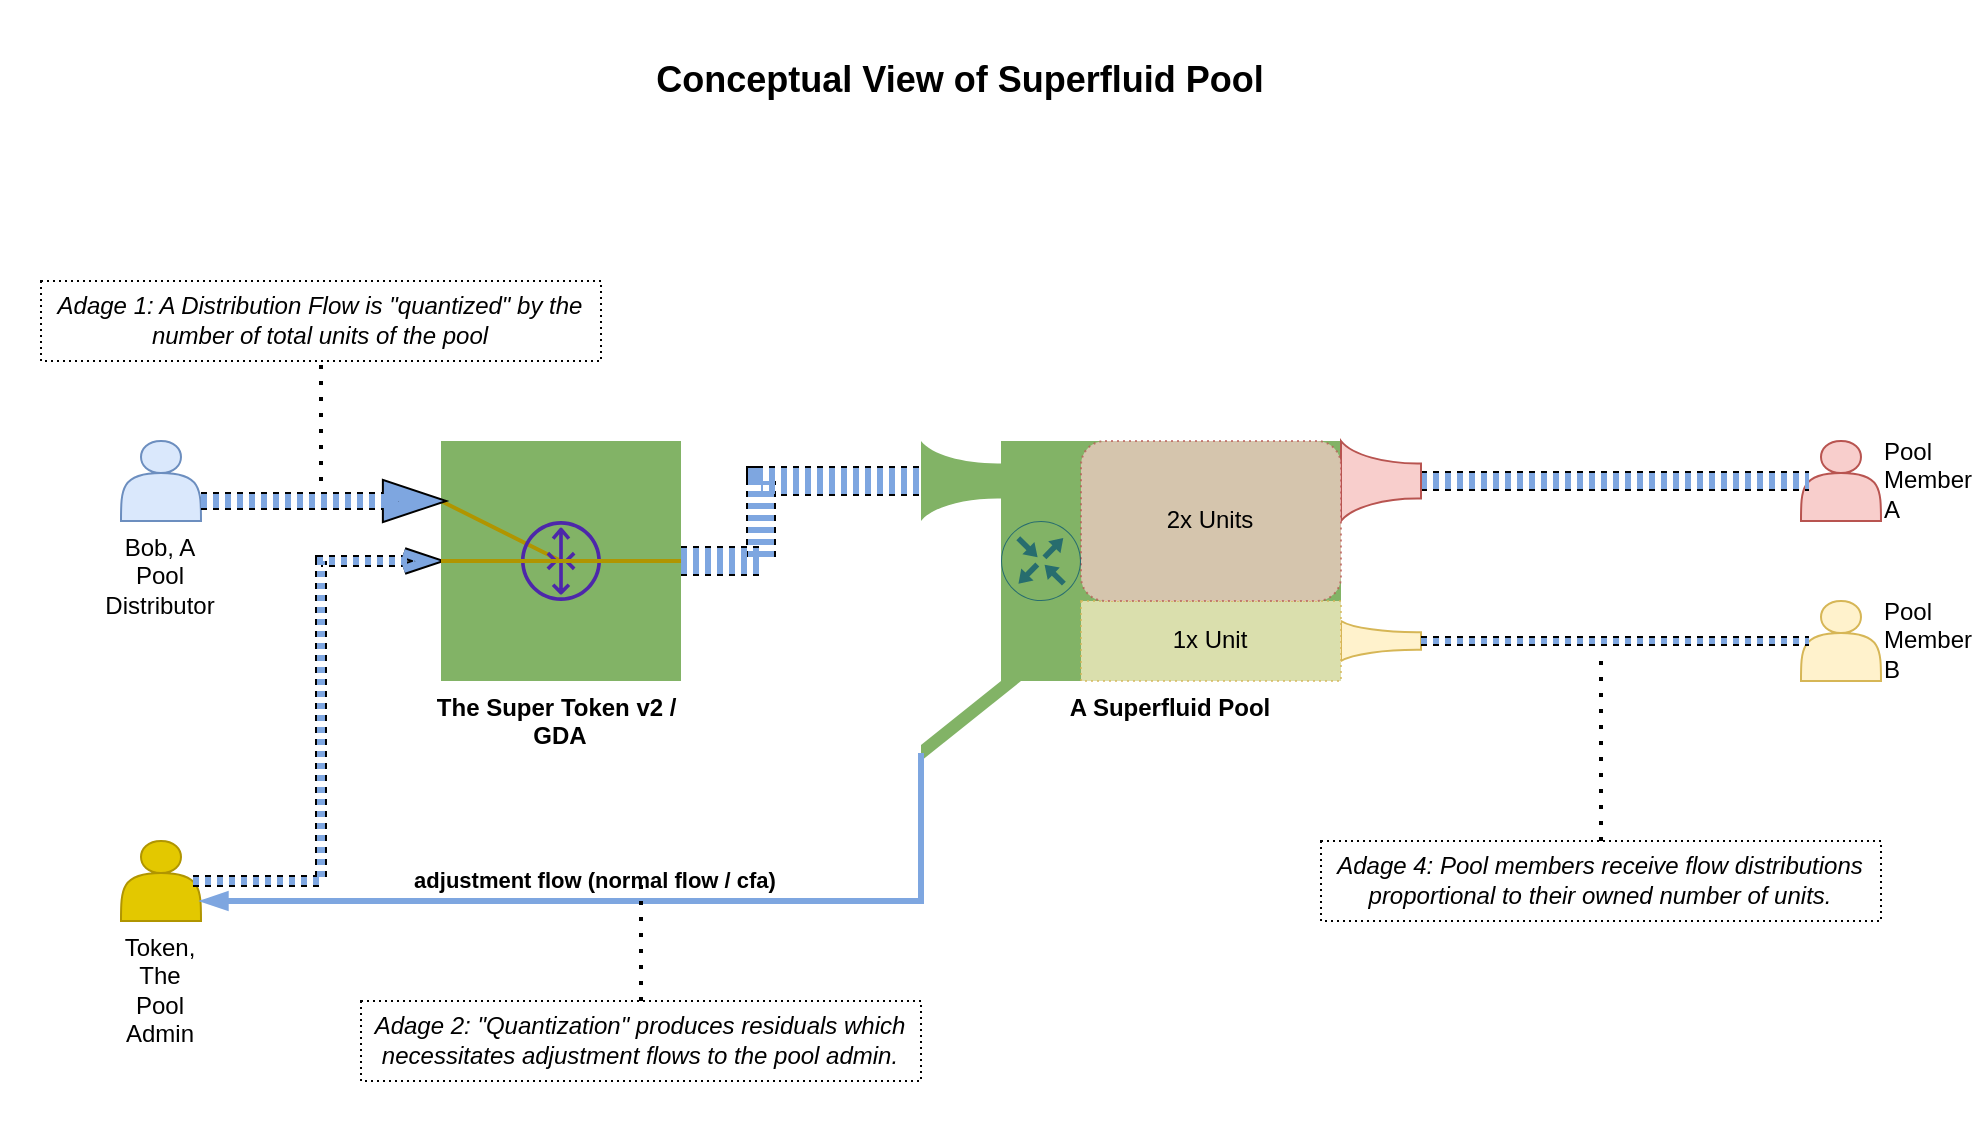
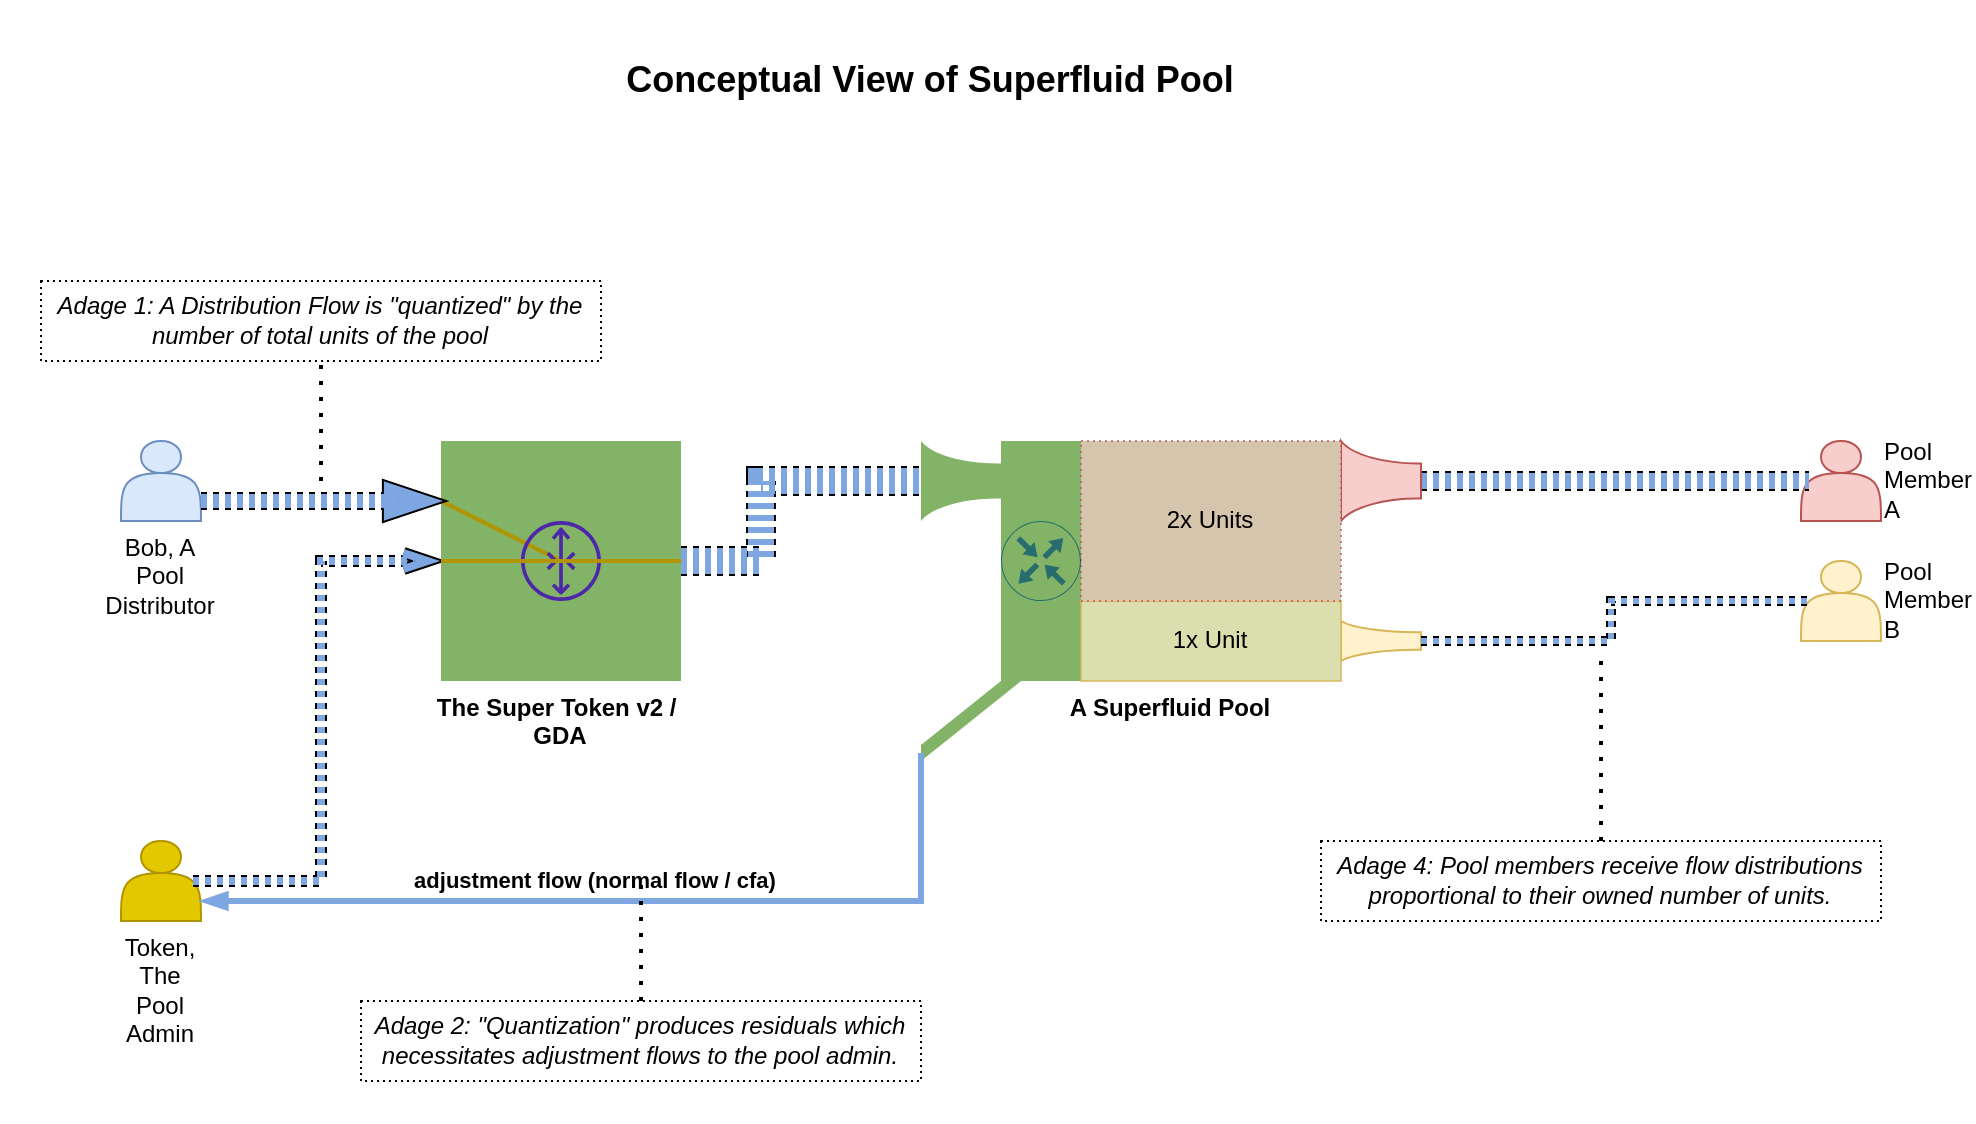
node "Conceptual View of Superfluid Pool": moved (961, 81) -> (931, 81)
node "2x Units": shape rounded rectangle -> rectangle
node "1x Unit": style dashed -> solid
node "Pool Member B": moved (1841, 641) -> (1841, 601)
